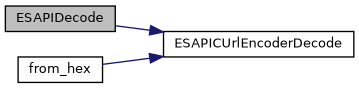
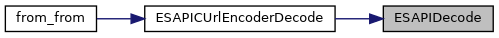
edge "ESAPIDecode" -> "ESAPICUrlEncoderDecode": reversed
node "from_hex": label "from_hex" -> "from_from"
